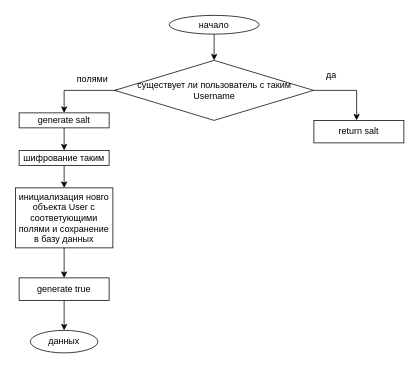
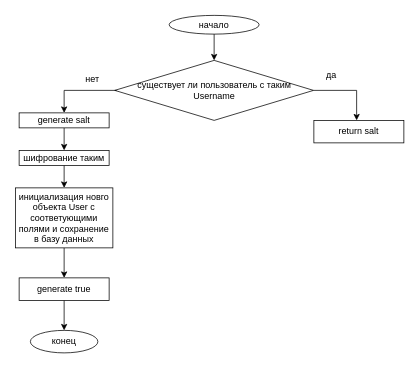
node "полями": label "полями" -> "нет"
node "данных": label "данных" -> "конец"
